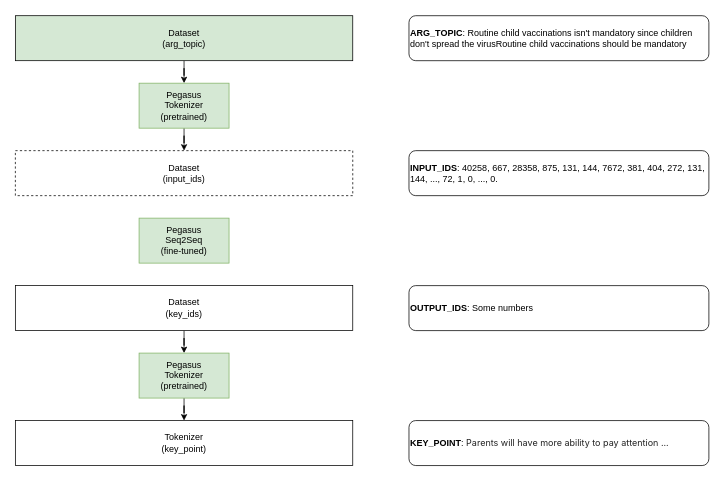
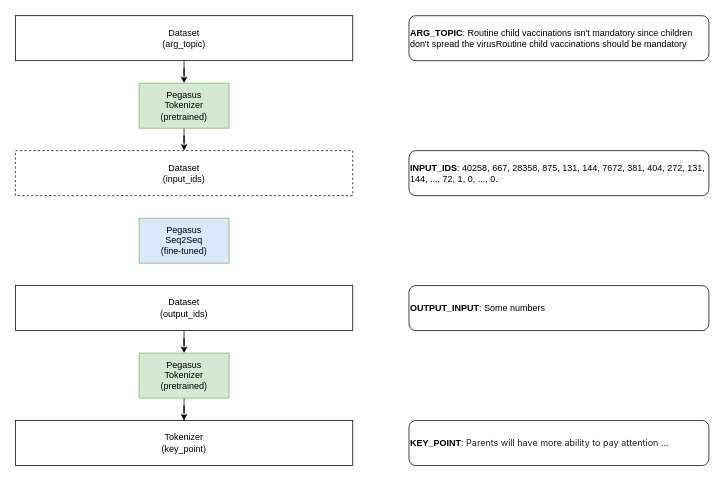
node "Dataset (arg_topic)": fillcolor #d5e8d4 -> #ffffff
node "Pegasus Seq2Seq (fine-tuned)": fillcolor #d5e8d4 -> #dae8fc
node "Dataset (key_ids)": label "Dataset (key_ids)" -> "Dataset (output_ids)"
node "OUTPUT_IDS: Some numbers": label "OUTPUT_IDS: Some numbers" -> "OUTPUT_INPUT: Some numbers"
